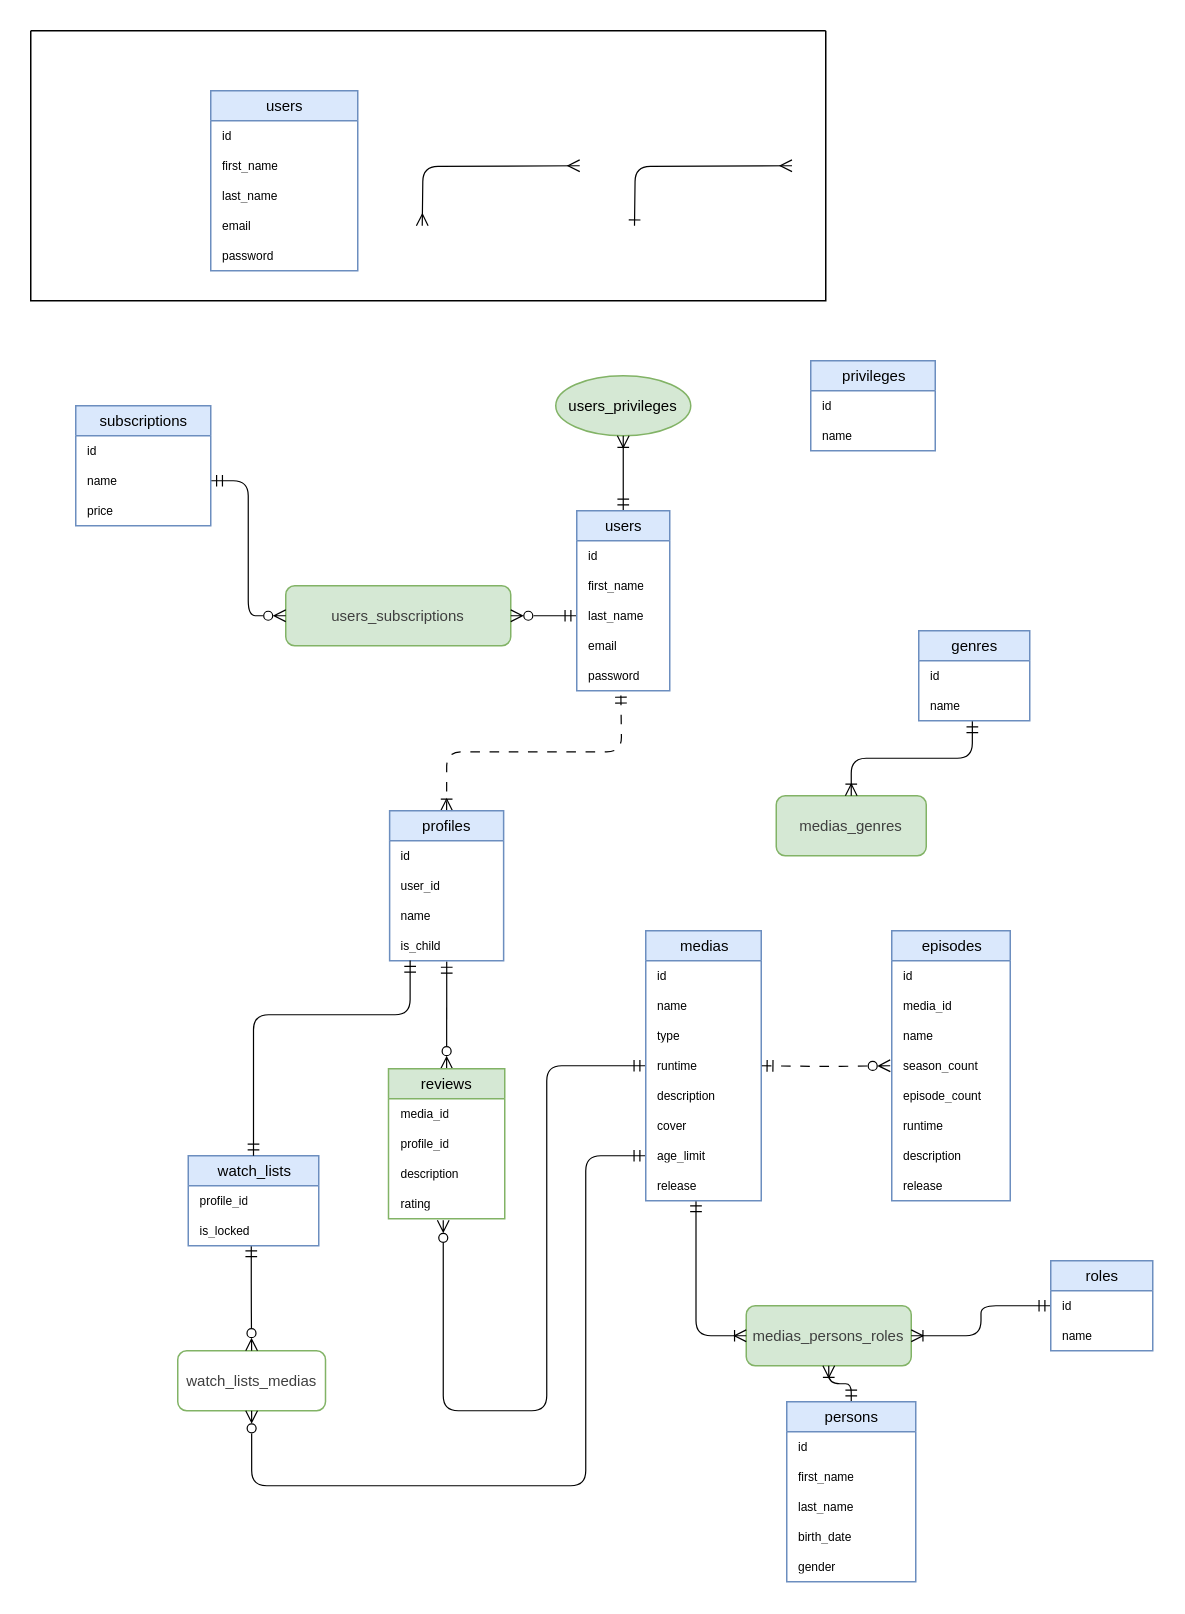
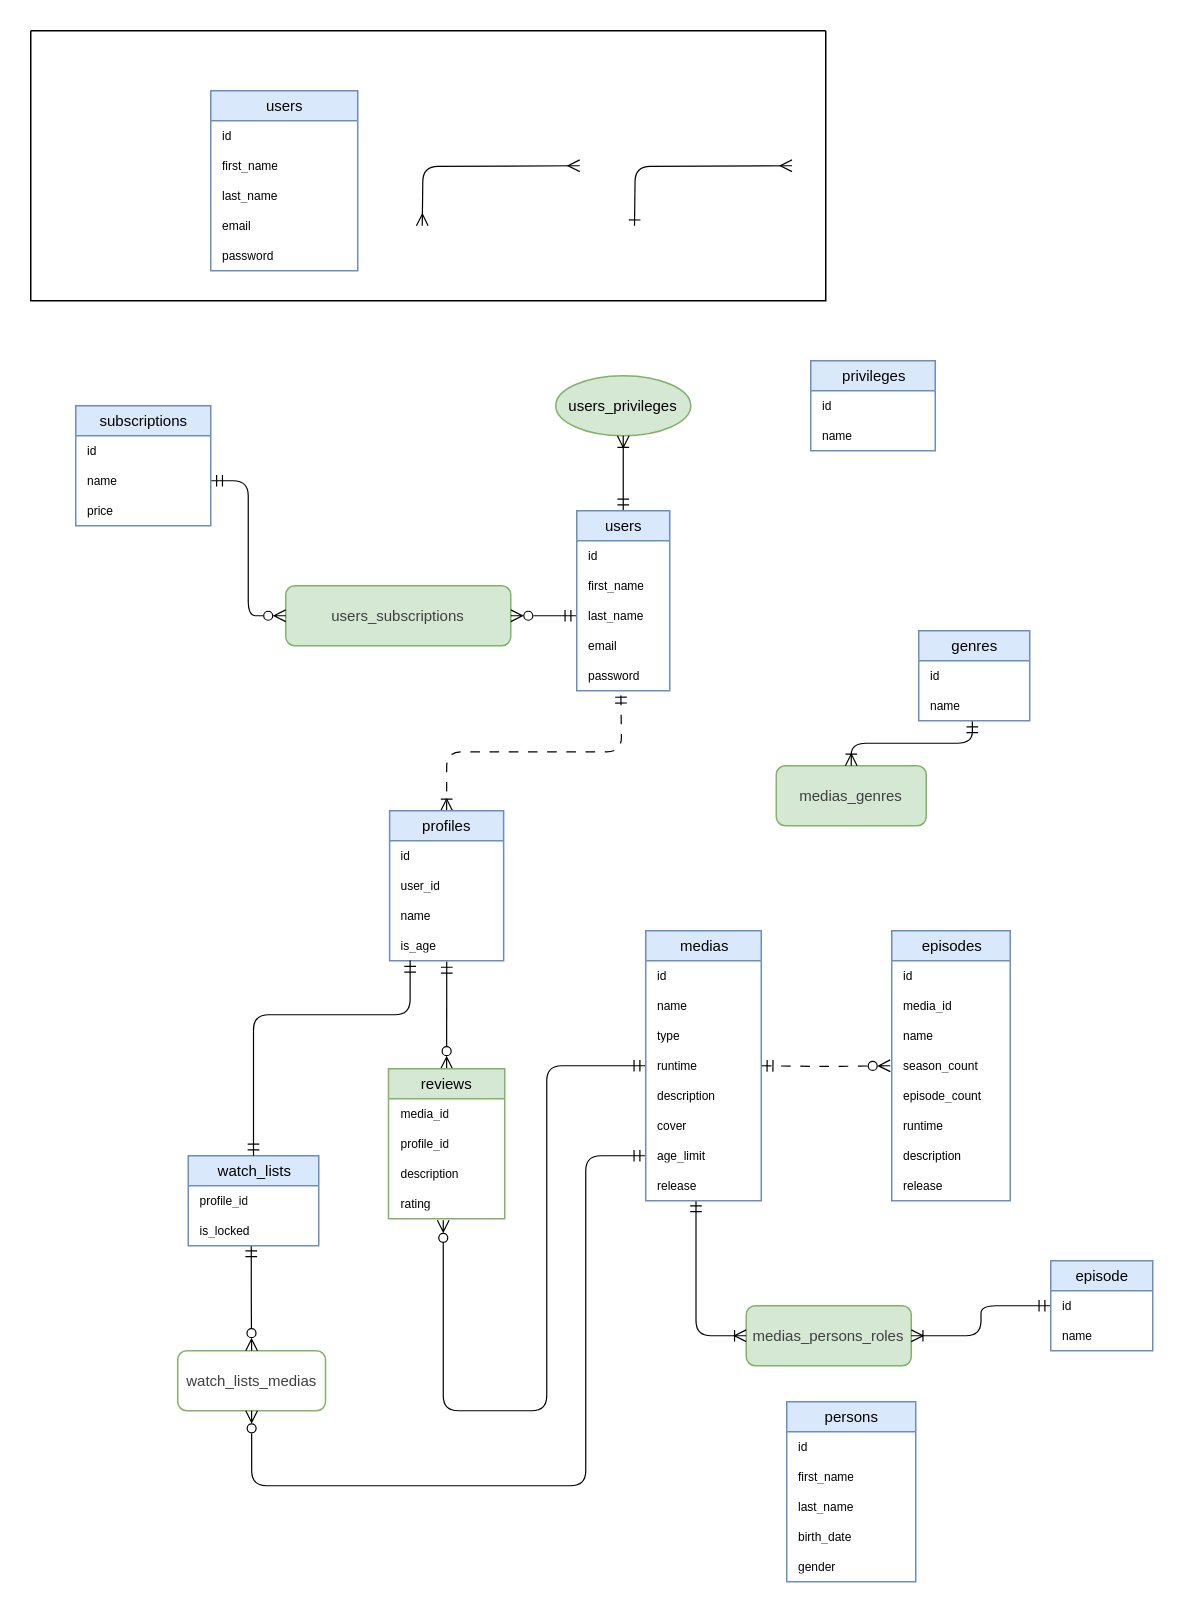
node "medias_genres": moved (851, 826) -> (851, 796)
node "is_child": label "is_child" -> "is_age"
node "roles": label "roles" -> "episode"
edge "medias_persons_roles" -- "persons": removed
